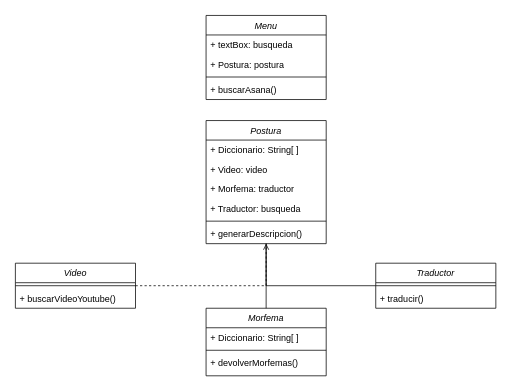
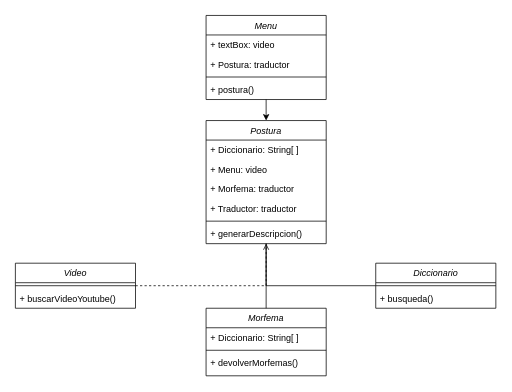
node "+ textBox: busqueda": label "+ textBox: busqueda" -> "+ textBox: video"
node "+ Postura: postura": label "+ Postura: postura" -> "+ Postura: traductor"
node "+ buscarAsana()": label "+ buscarAsana()" -> "+ postura()"
edge "Menu" -> "Postura": added
node "+ Video: video": label "+ Video: video" -> "+ Menu: video"
node "+ Traductor: busqueda": label "+ Traductor: busqueda" -> "+ Traductor: traductor"
node "Traductor": label "Traductor" -> "Diccionario"
node "+ traducir()": label "+ traducir()" -> "+ busqueda()"
